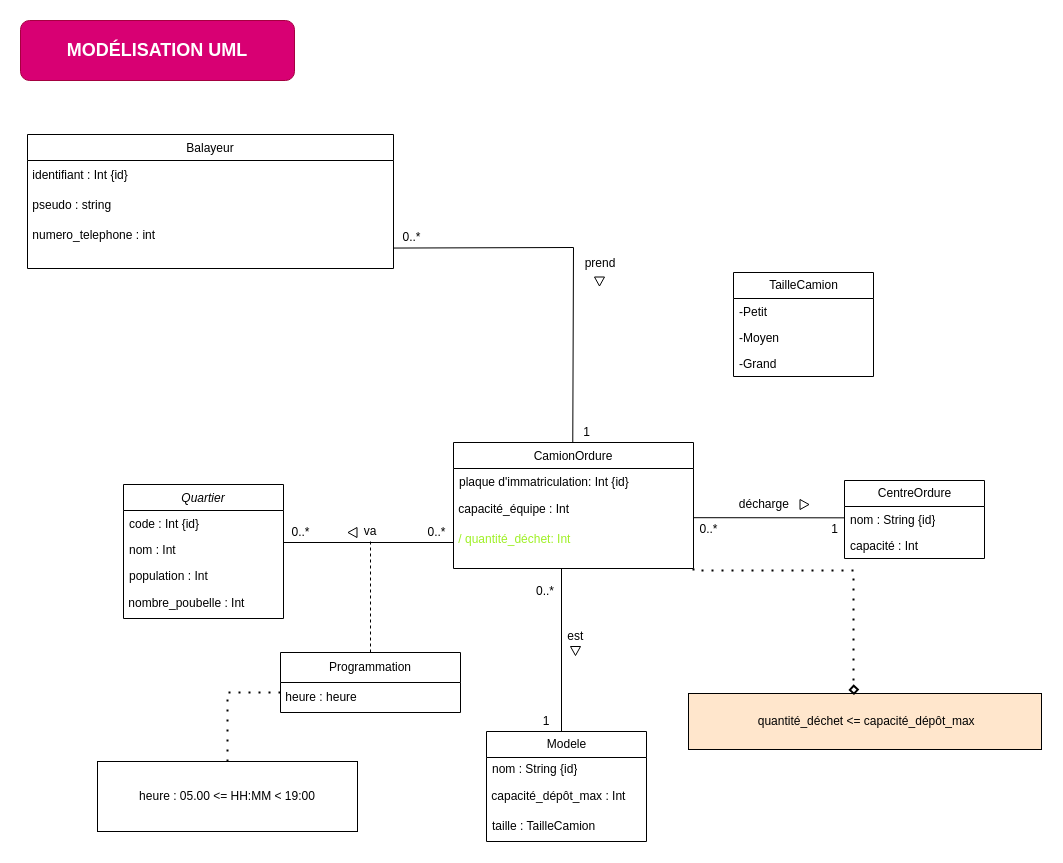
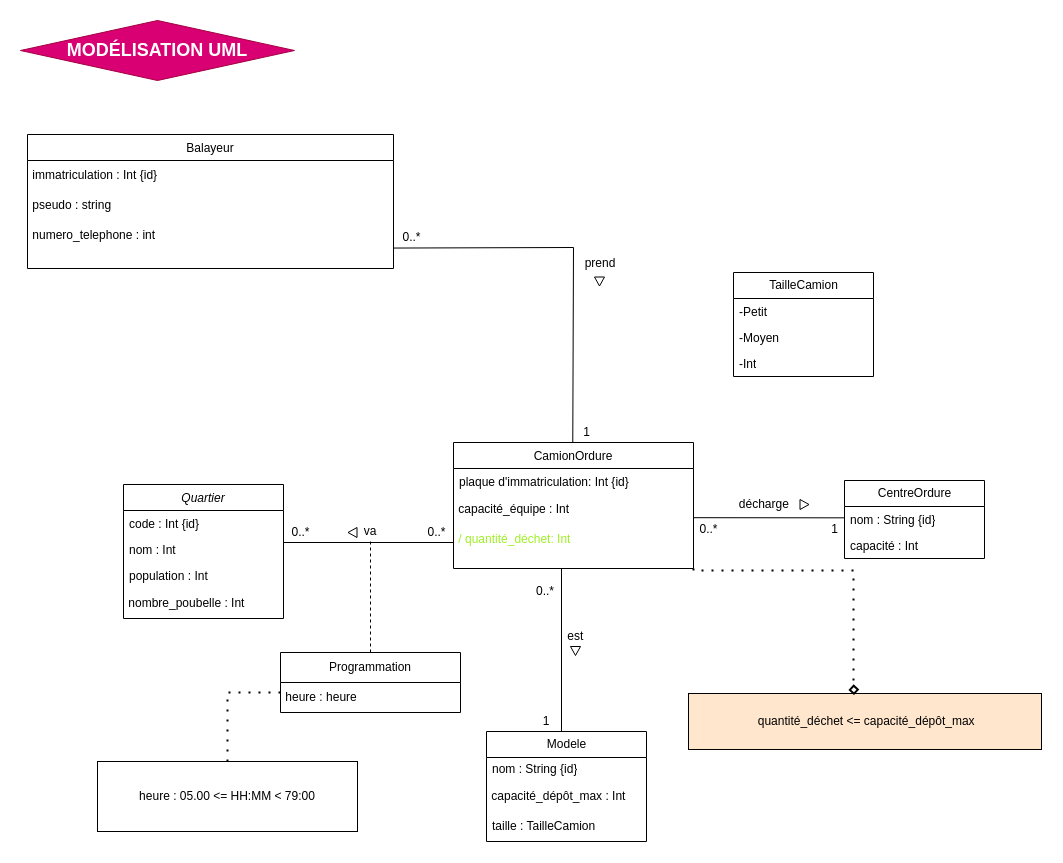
node "MODÉLISATION UML": shape rounded rectangle -> diamond
node "identifiant : Int {id}": label "identifiant : Int {id}" -> "immatriculation : Int {id}"
node "-Grand": label "-Grand" -> "-Int"
node "heure : 05.00 <= HH:MM < 19:00": label "heure : 05.00 <= HH:MM < 19:00" -> "heure : 05.00 <= HH:MM < 79:00"
